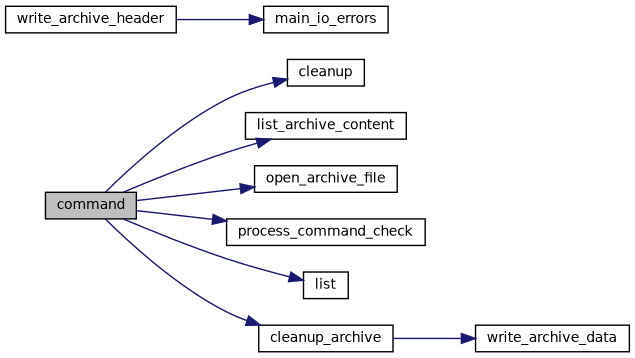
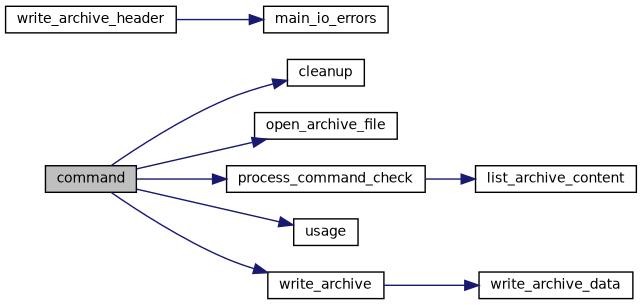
edge "command" -> "list_archive_content": now "process_command_check" -> "list_archive_content"
node "list": label "list" -> "usage"
node "cleanup_archive": label "cleanup_archive" -> "write_archive"
